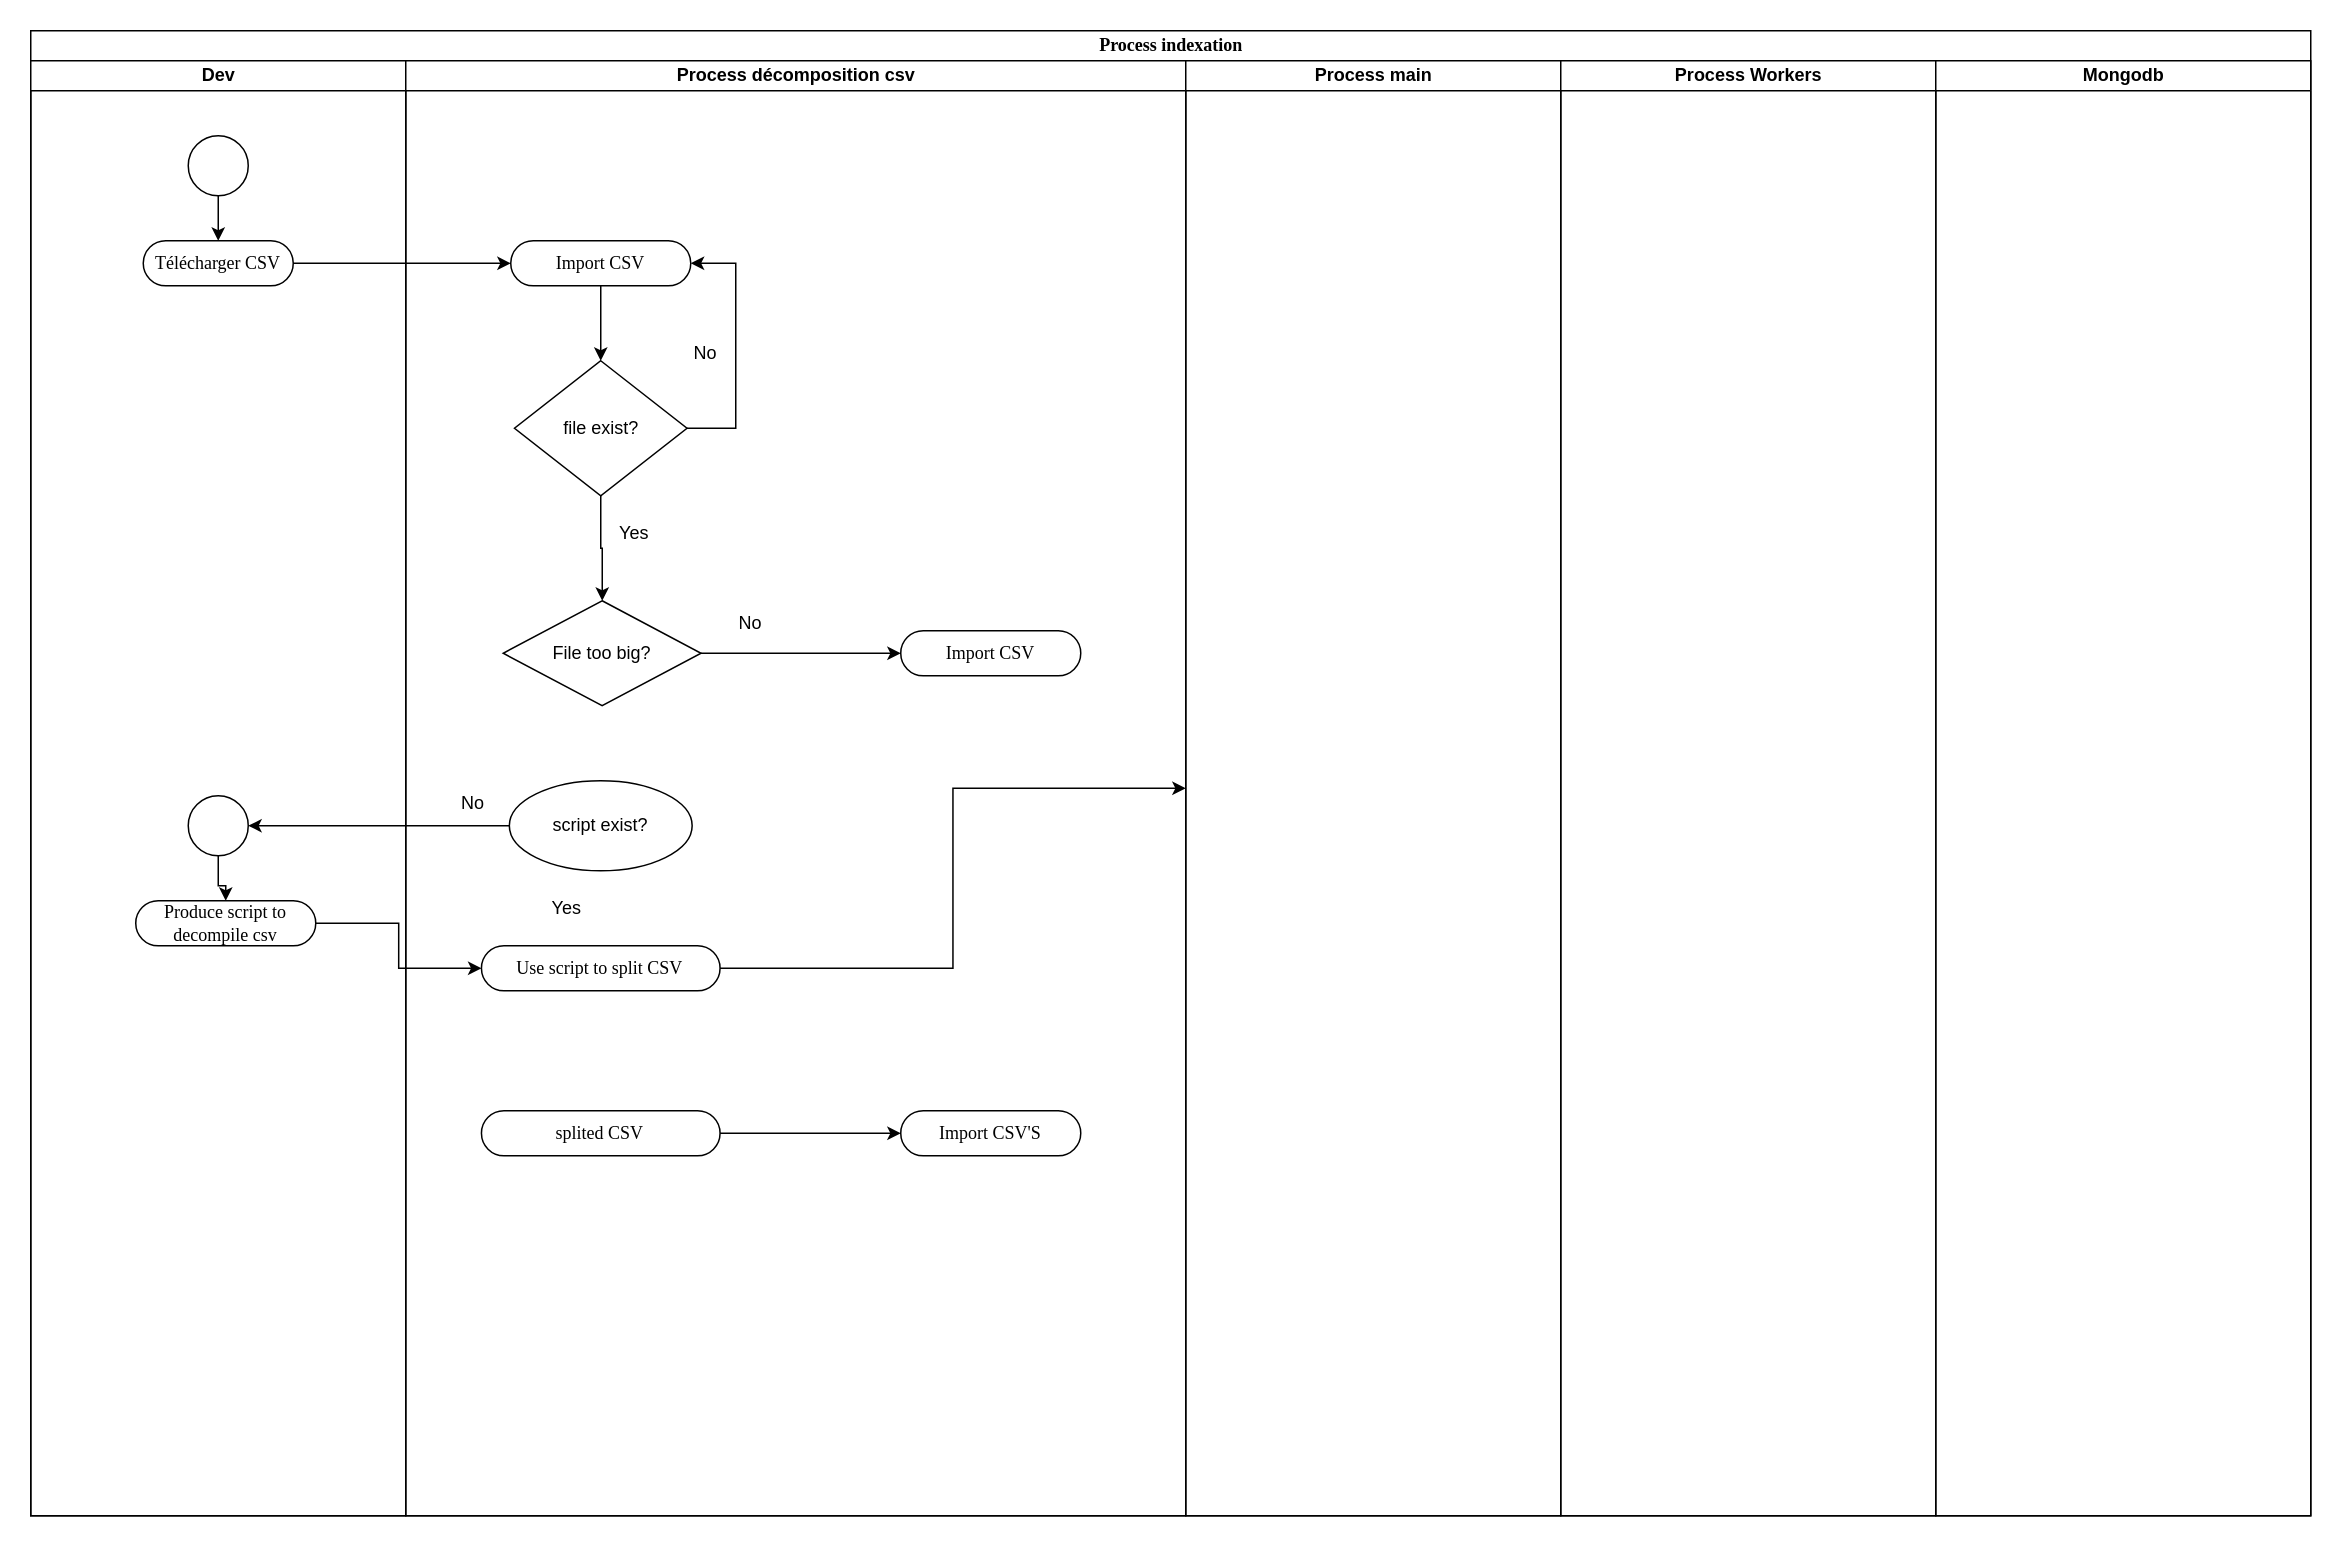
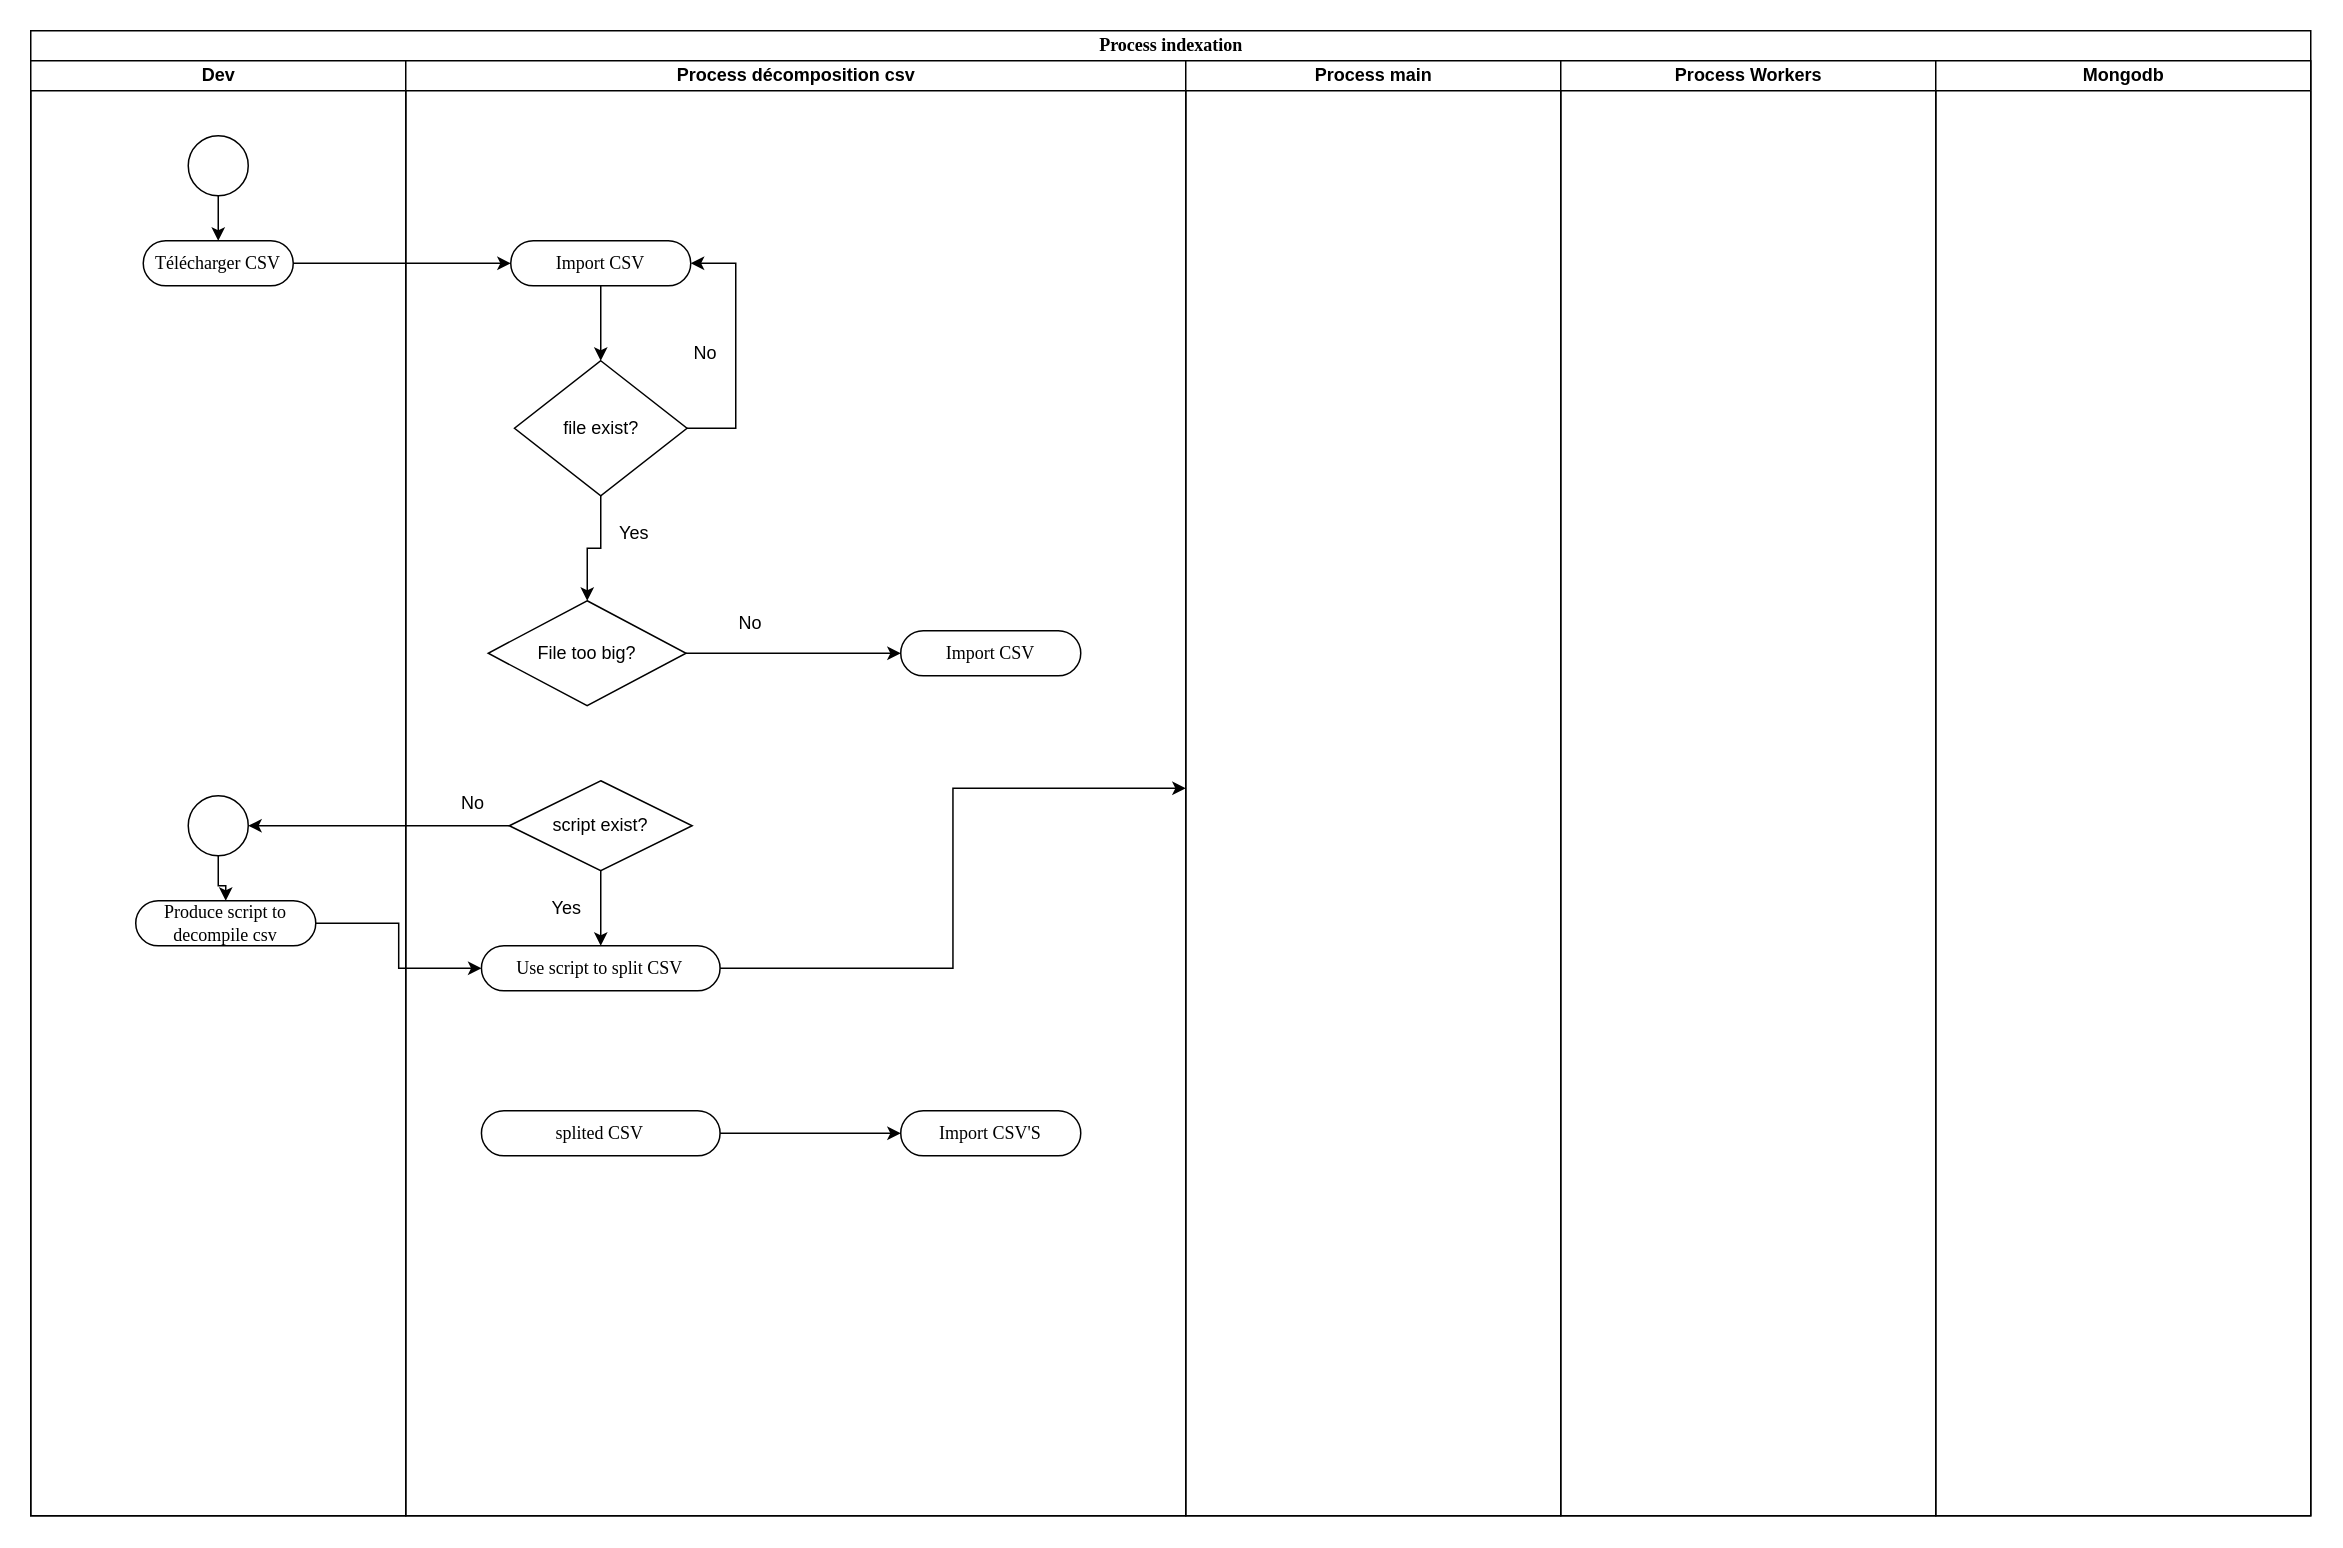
node "File too big?": moved (602, 653) -> (587, 653)
node "script exist?": shape ellipse -> diamond
edge "script exist?" -> "Use script to split CSV": added
